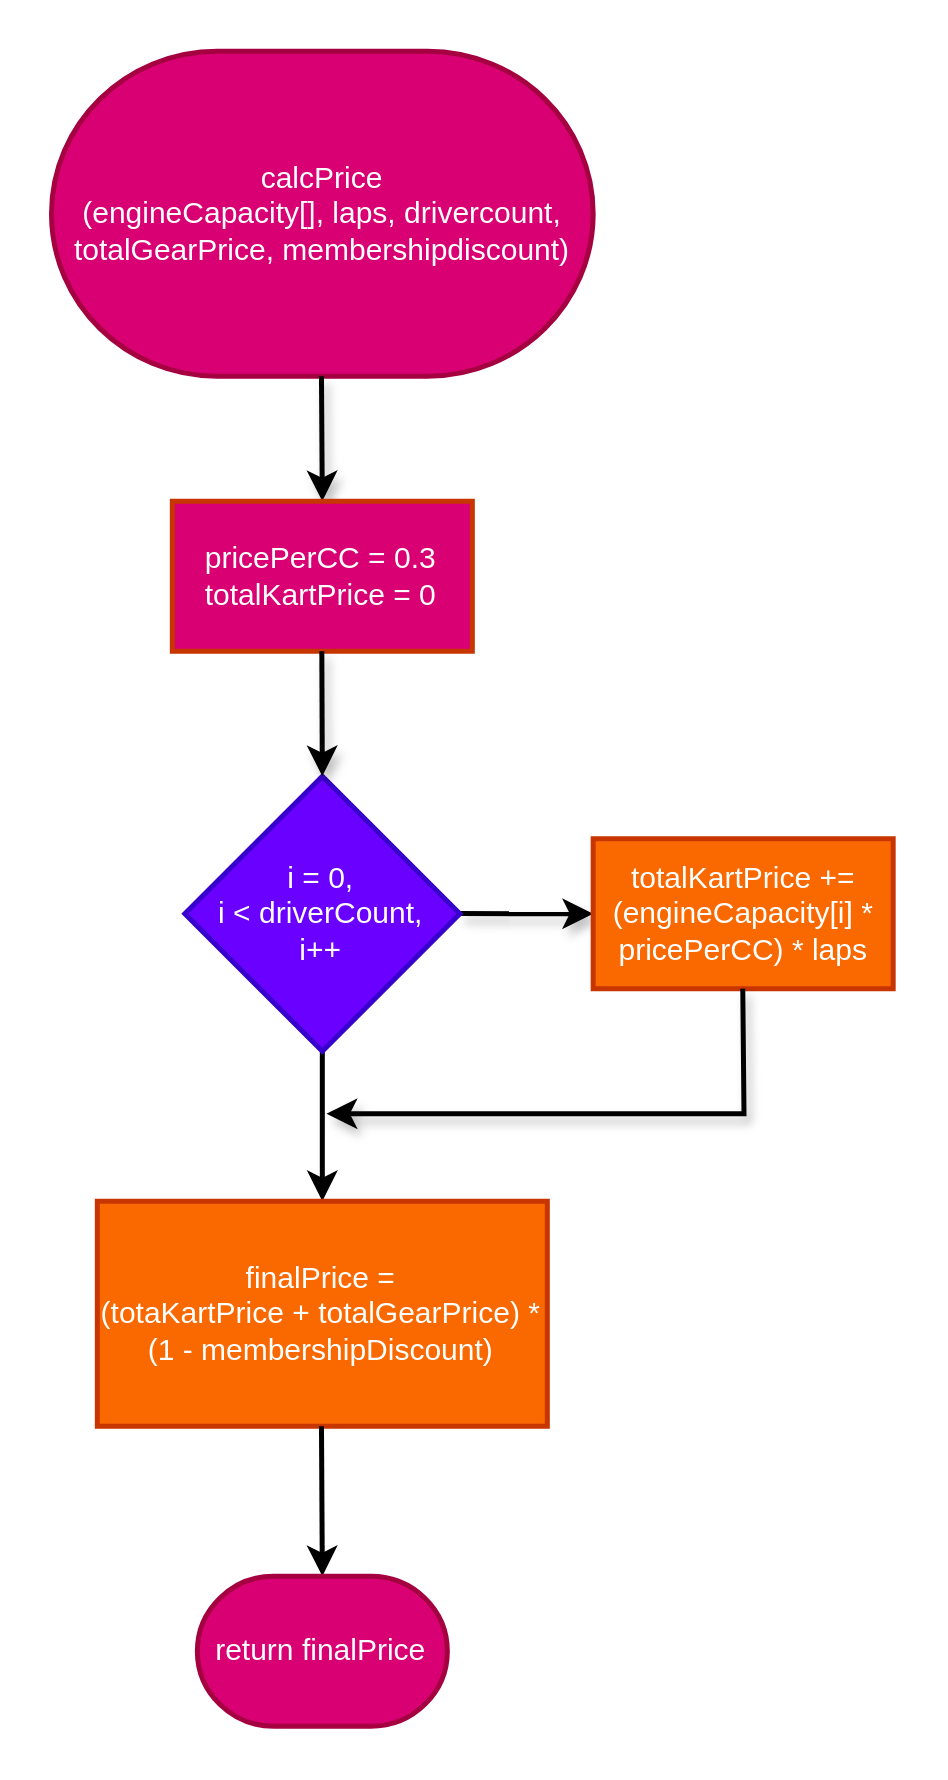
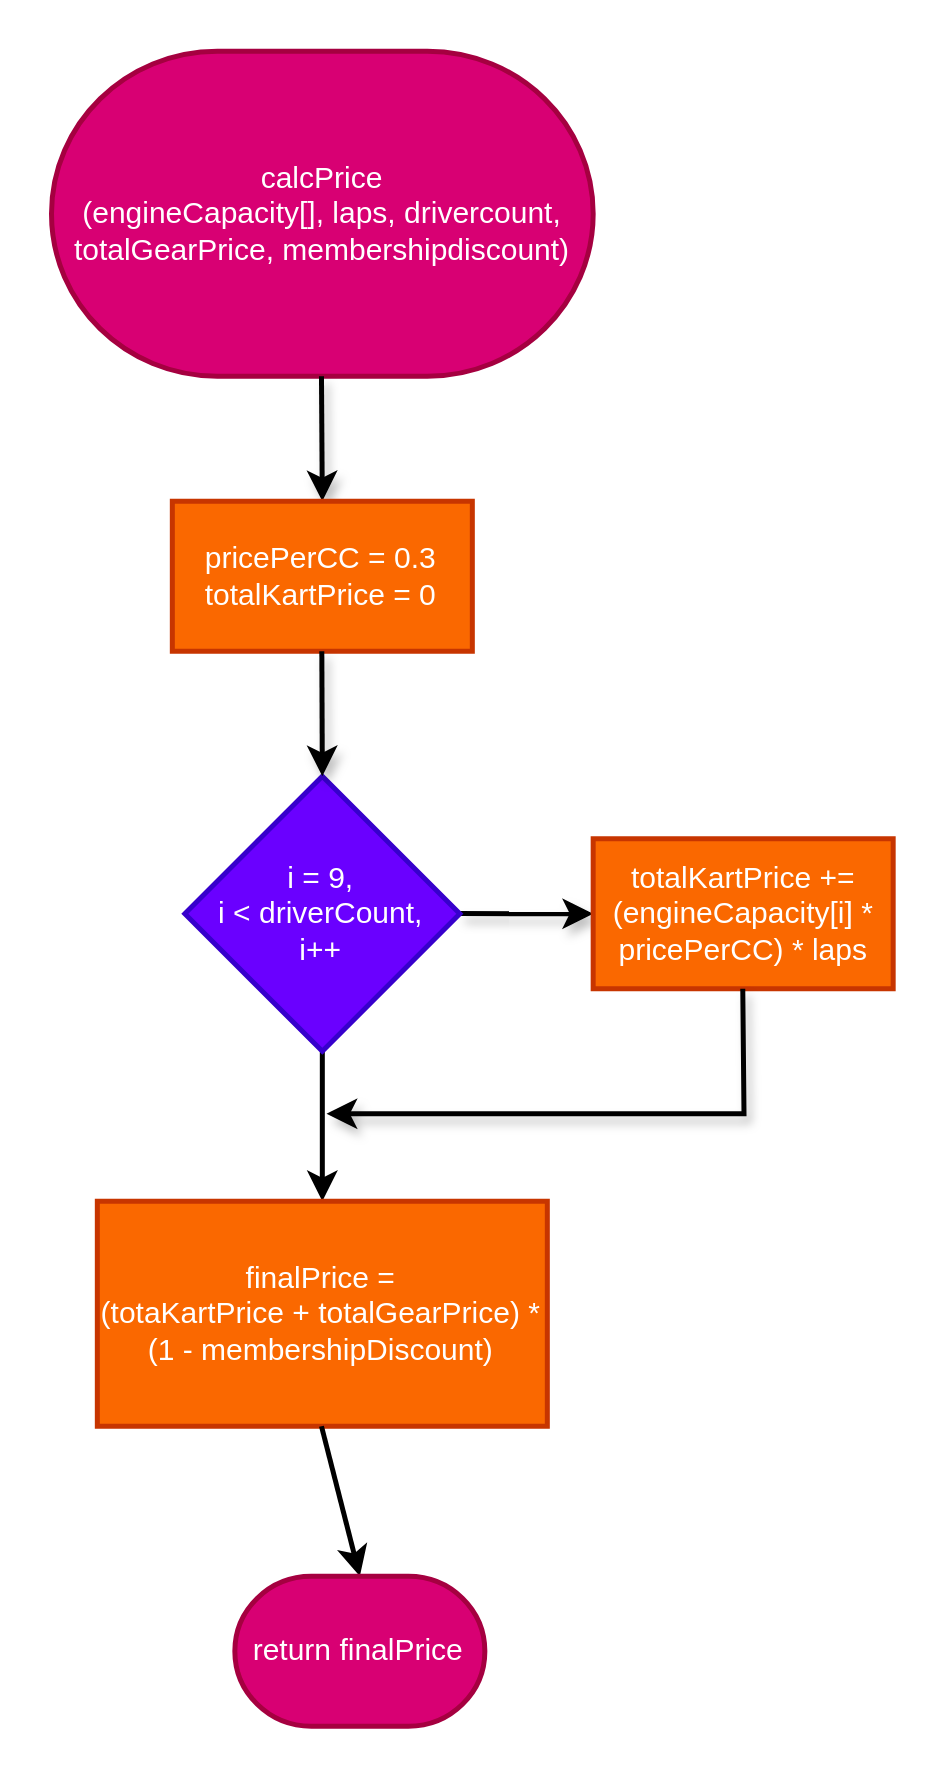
node "pricePerCC = 0.3 totalKartPrice = 0": fillcolor #d80073 -> #fa6800
node "i = 0, i < driverCount, i++": label "i = 0, i < driverCount, i++" -> "i = 9, i < driverCount, i++"
node "return finalPrice": moved (322, 1651) -> (360, 1651)
